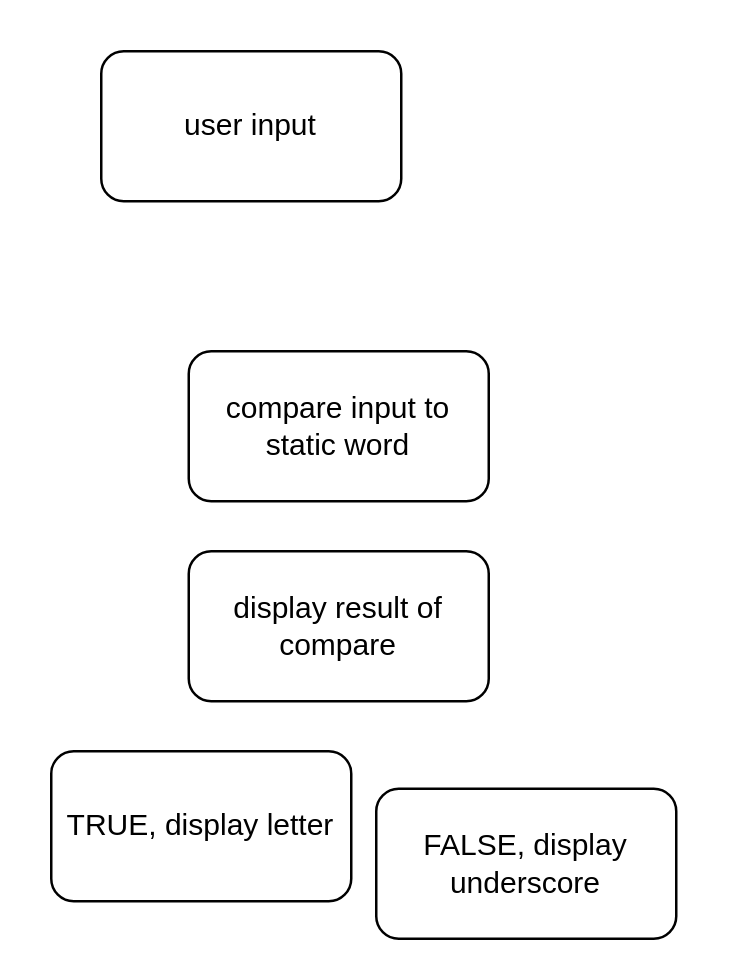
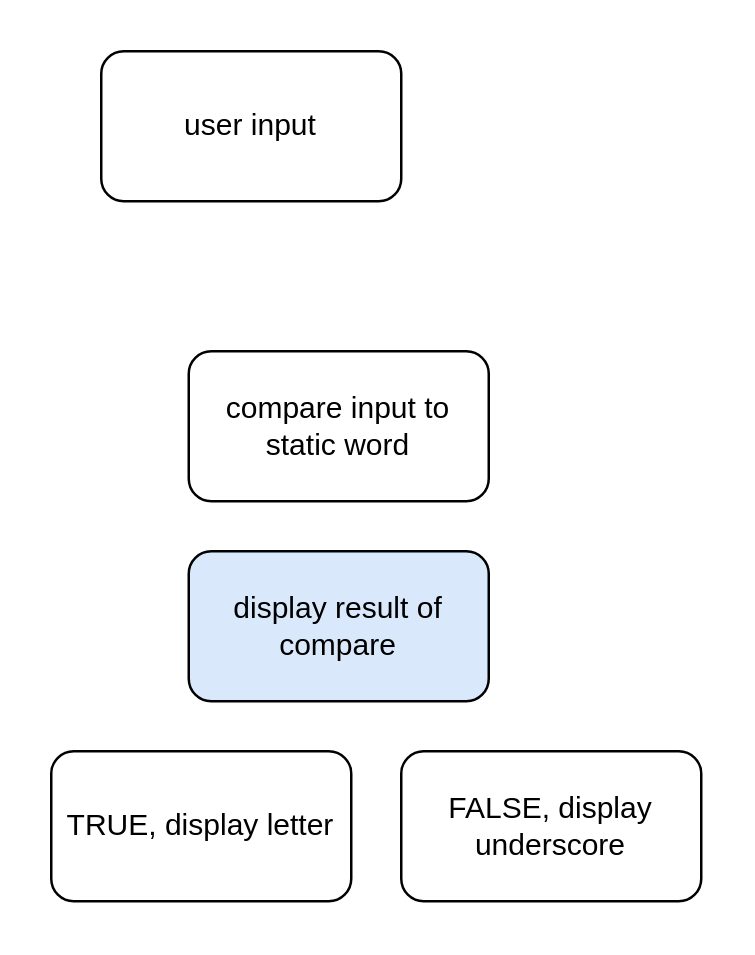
node "display result of compare": fillcolor #ffffff -> #dae8fc
node "FALSE, display underscore": moved (526, 864) -> (551, 826)
